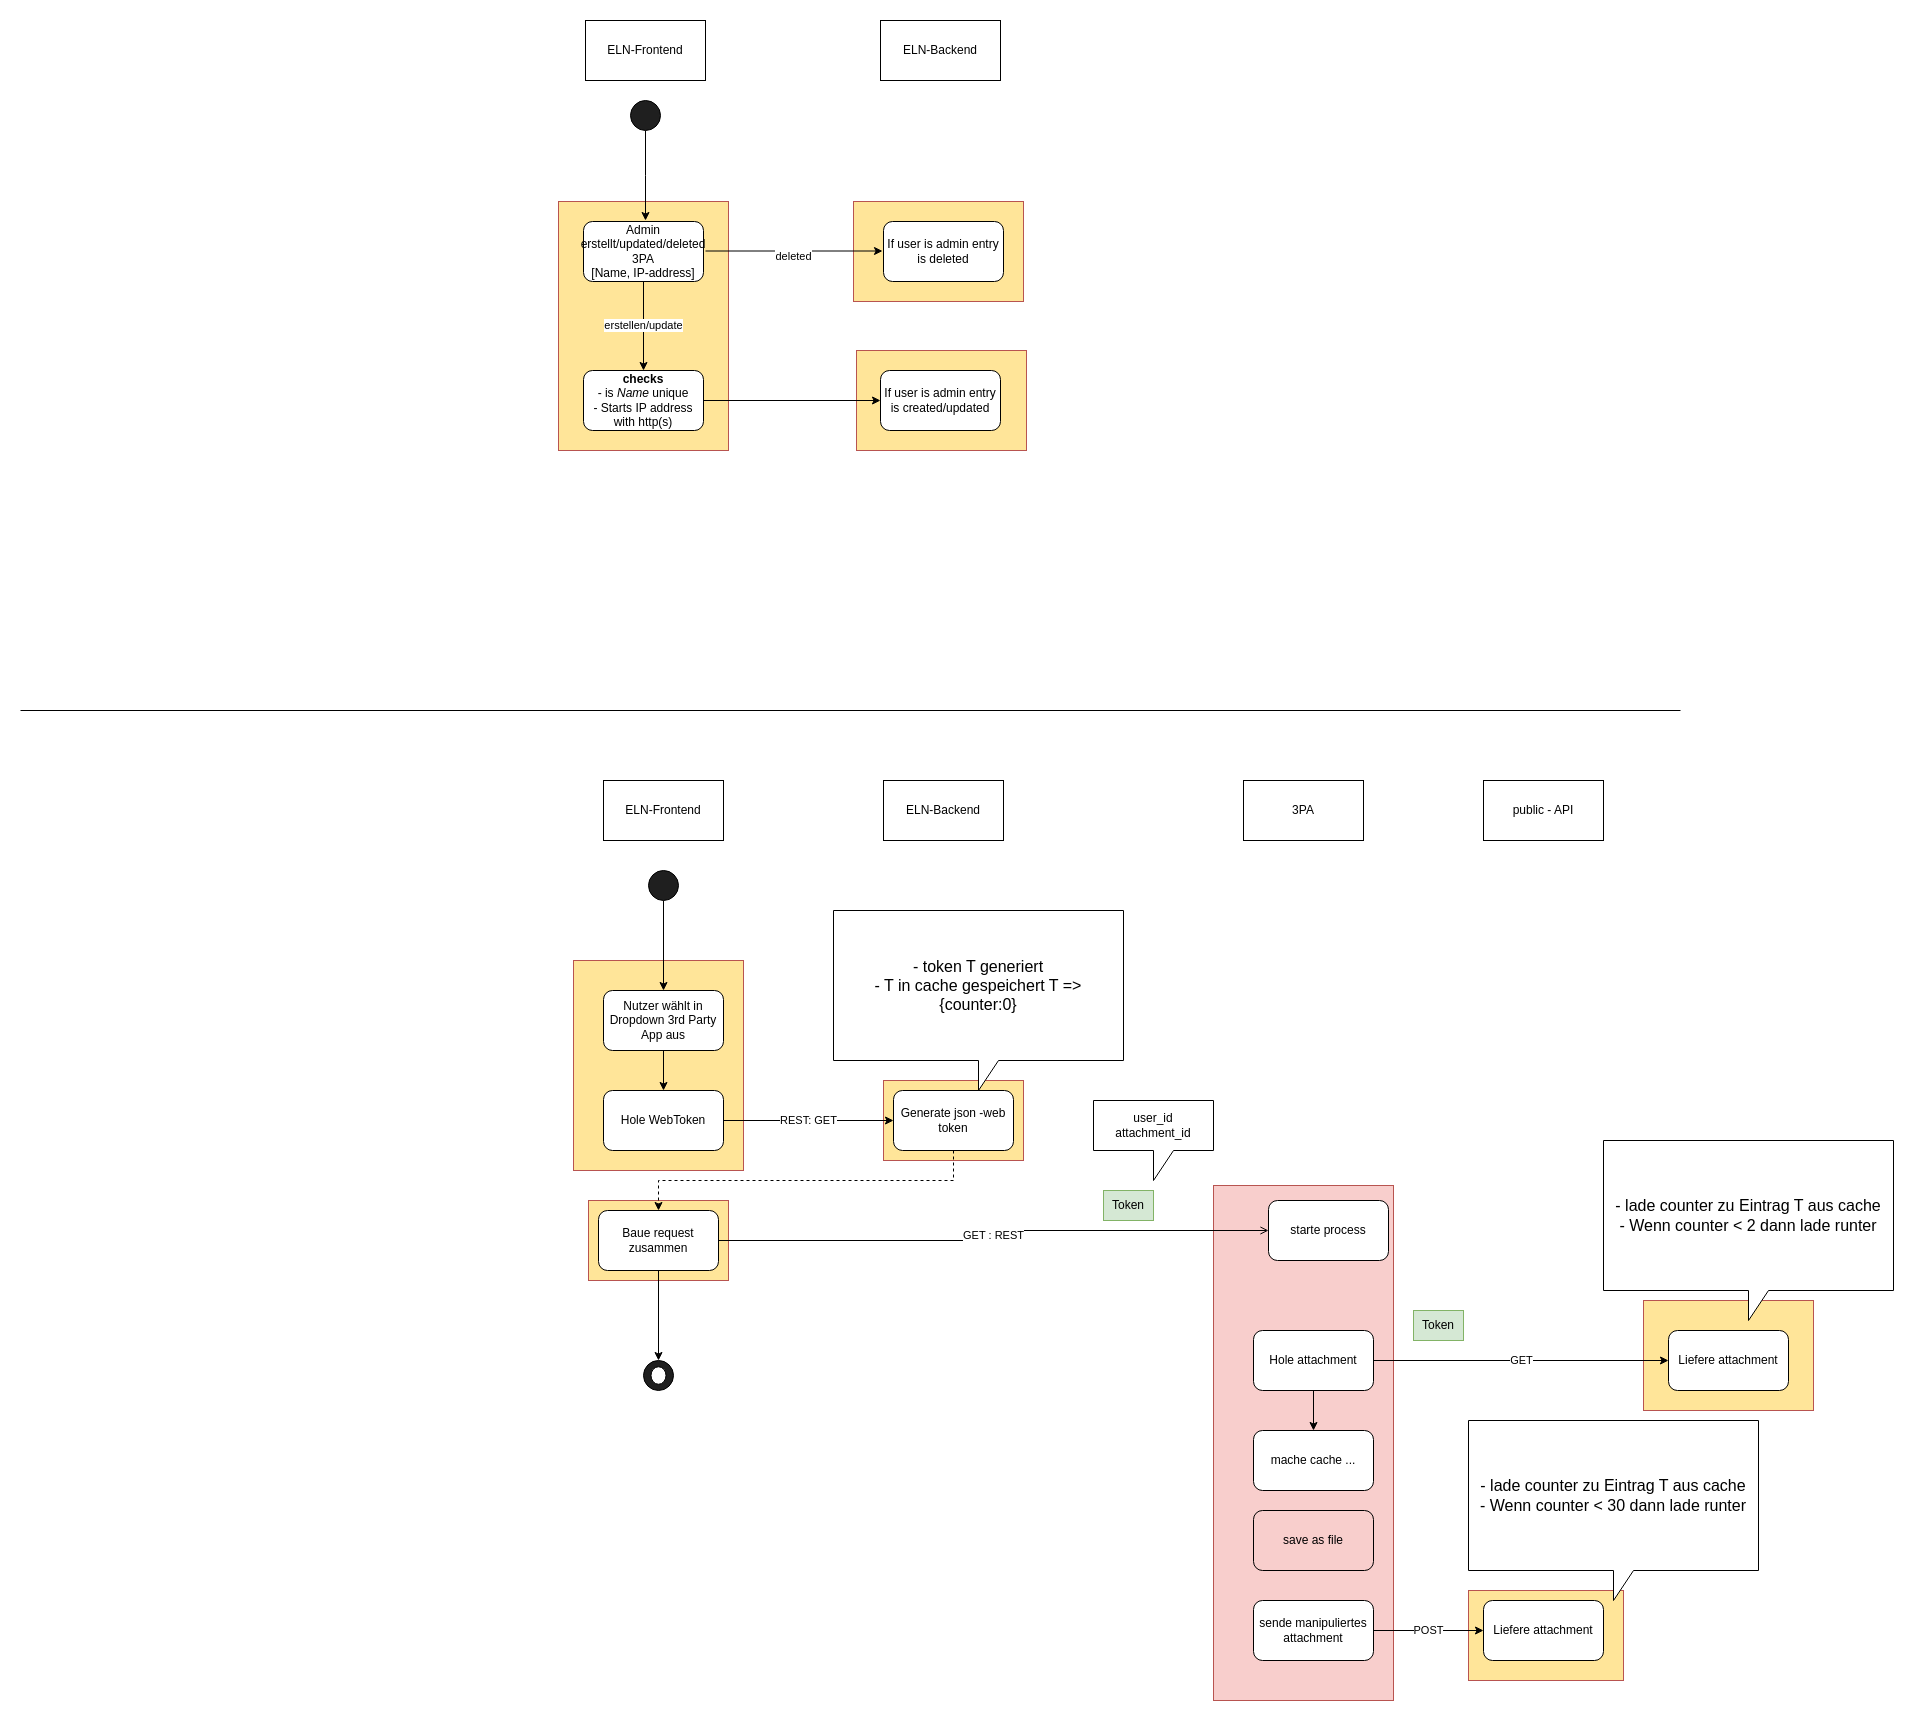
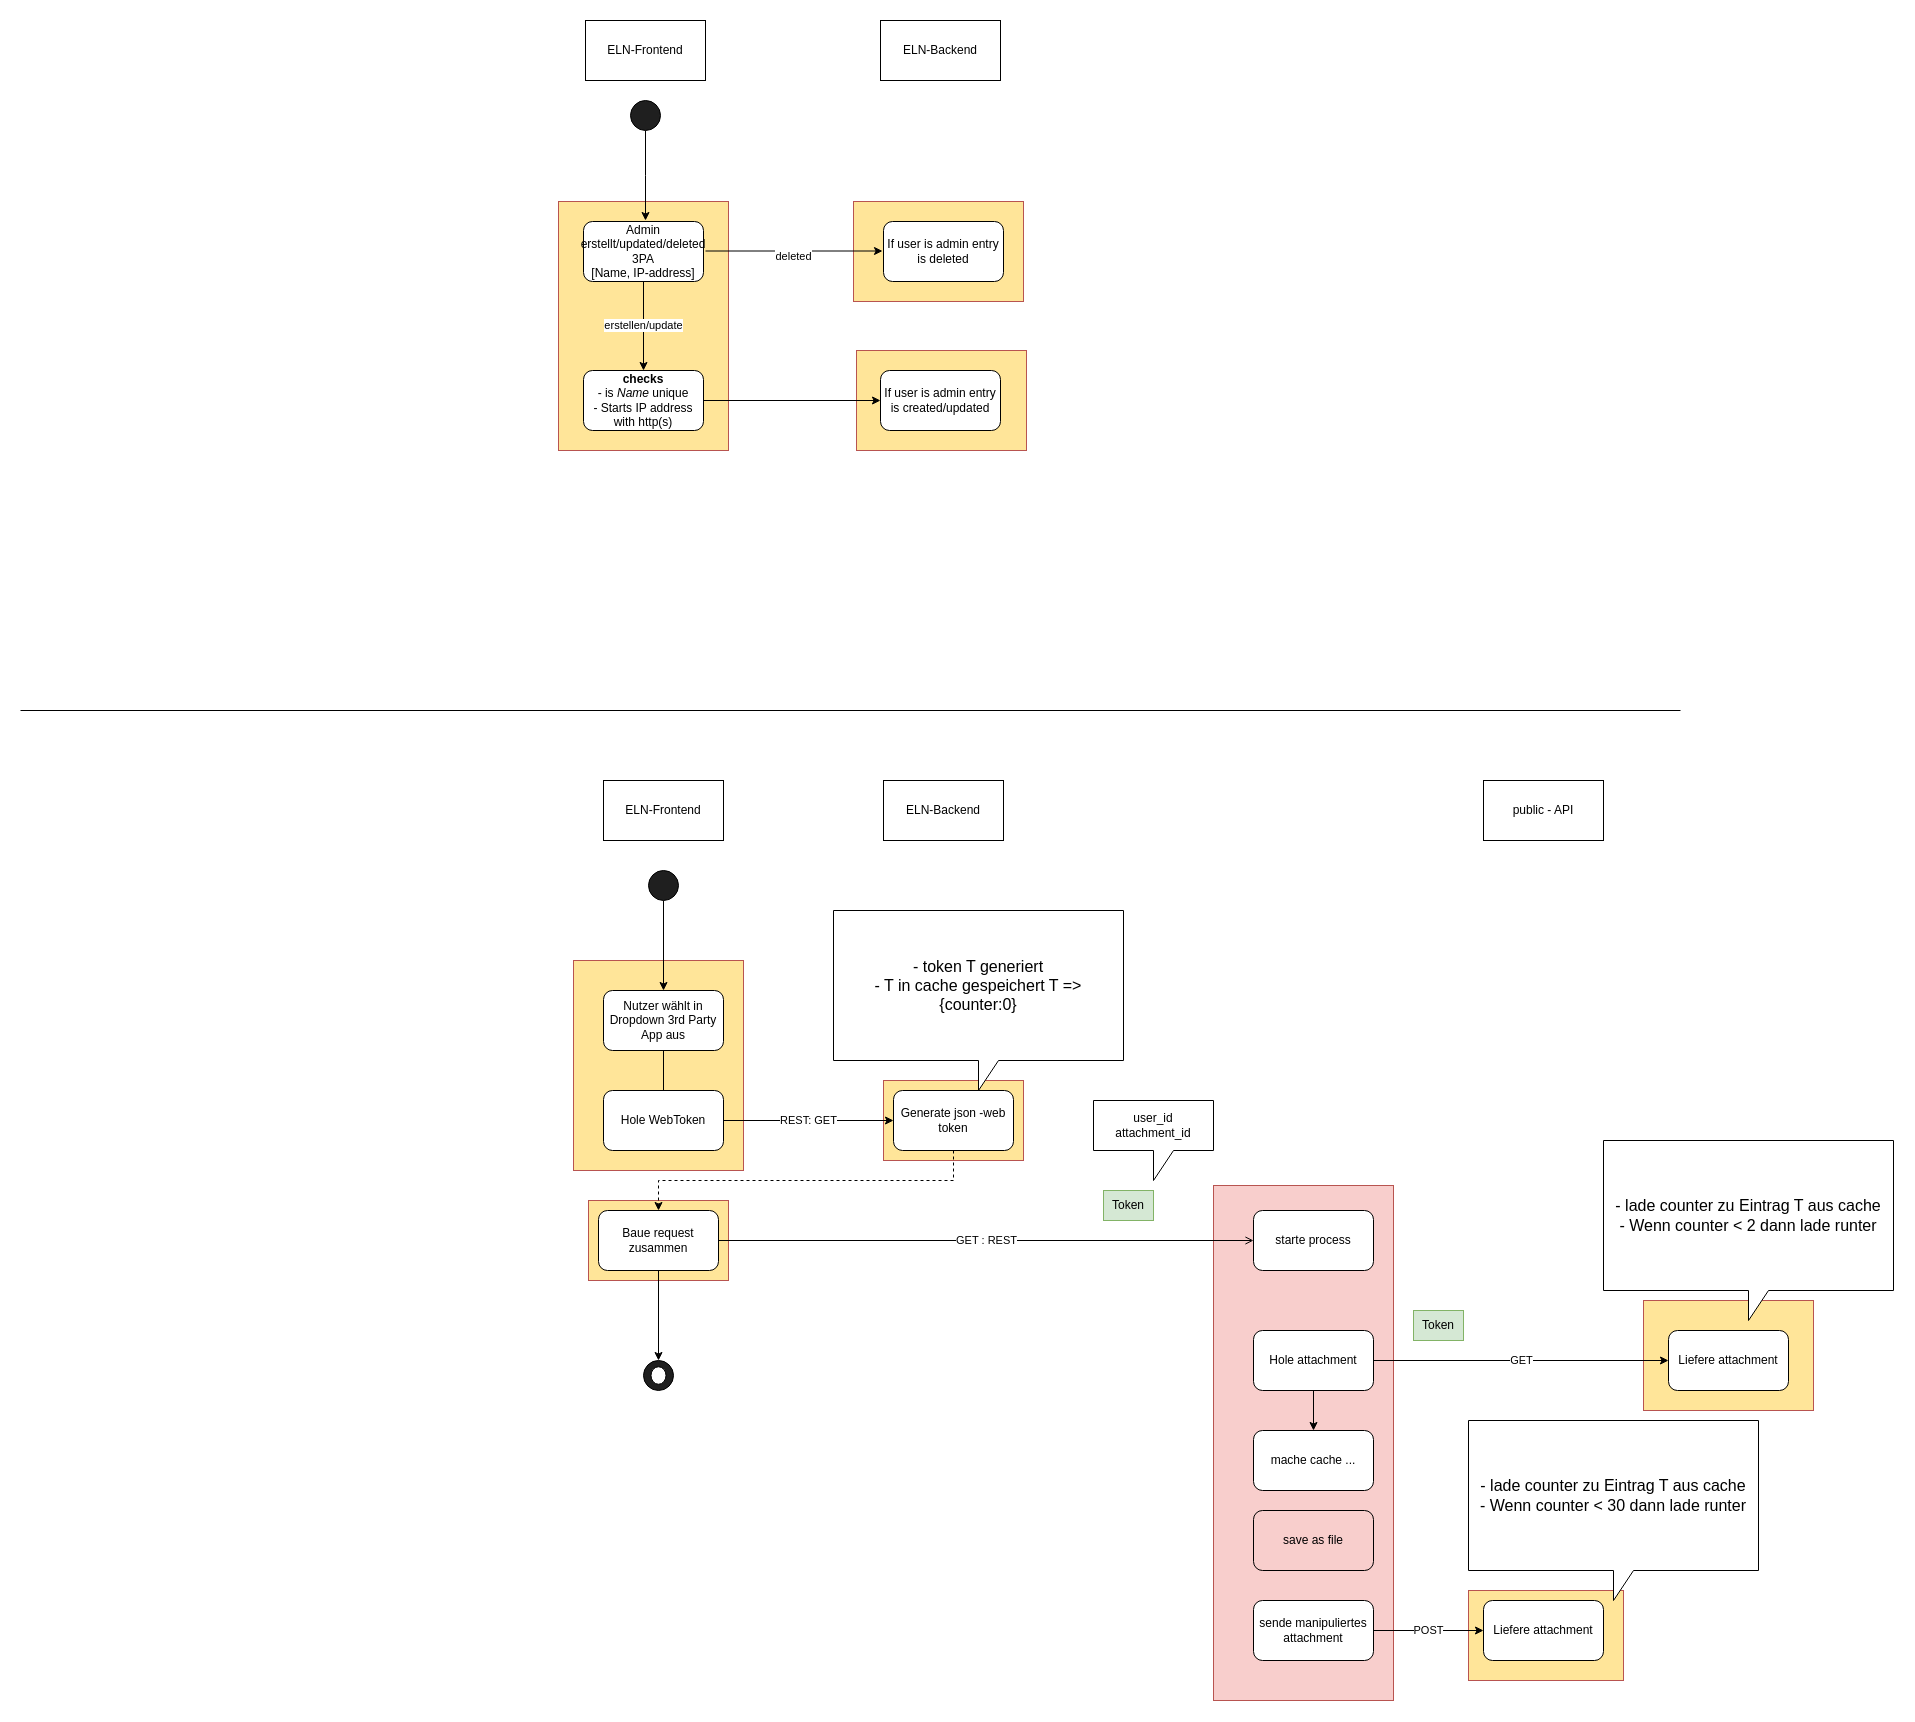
node "3PA": removed
edge "Nutzer wählt in Dropdown 3rd Party App aus" -> "Hole WebToken": arrowhead classic -> none
node "starte process": moved (1329, 1231) -> (1314, 1241)
